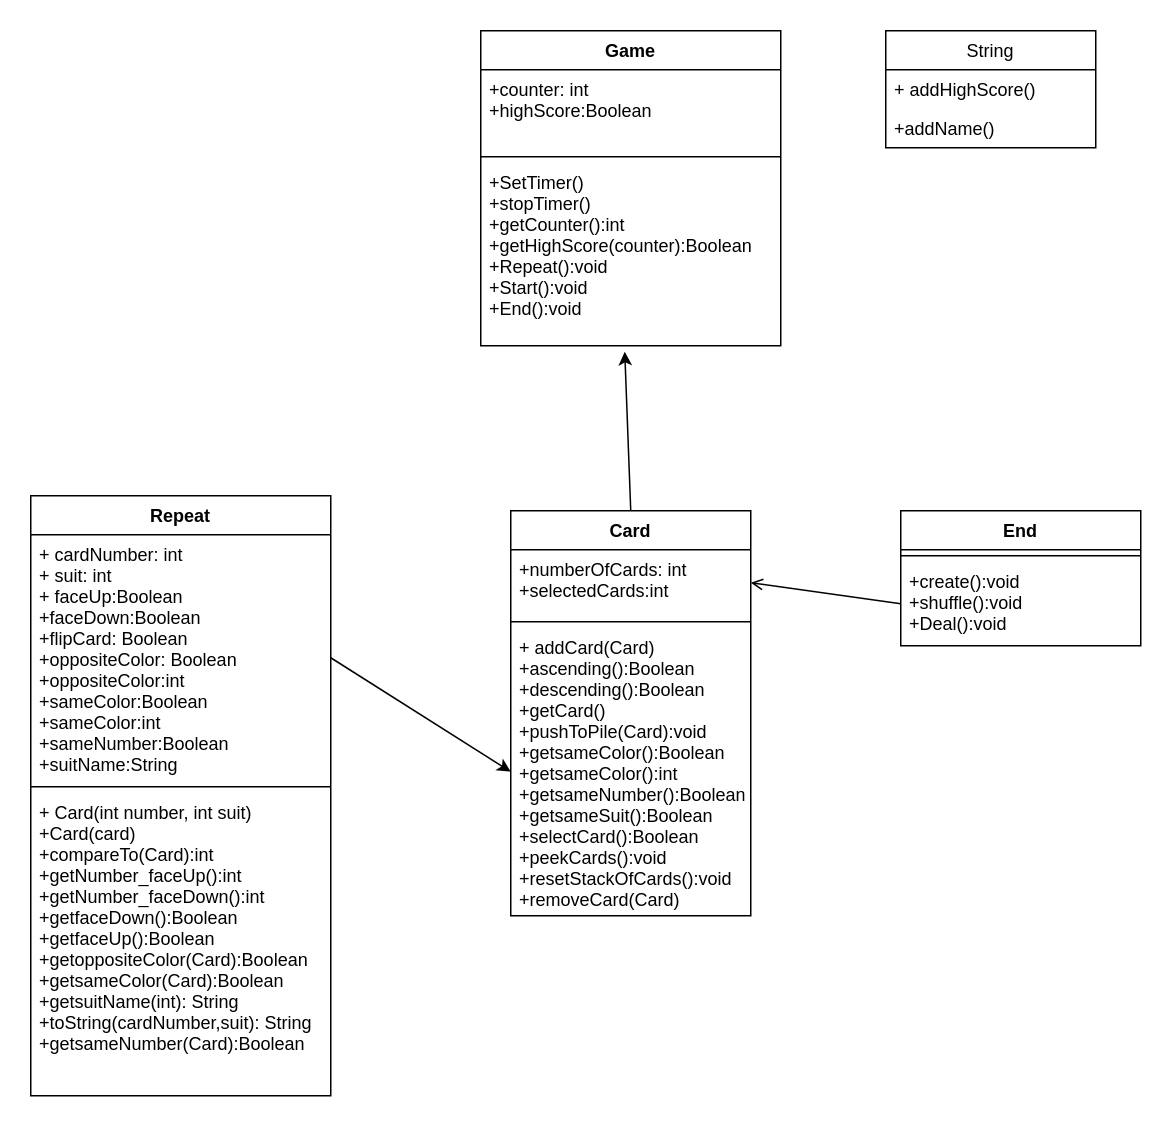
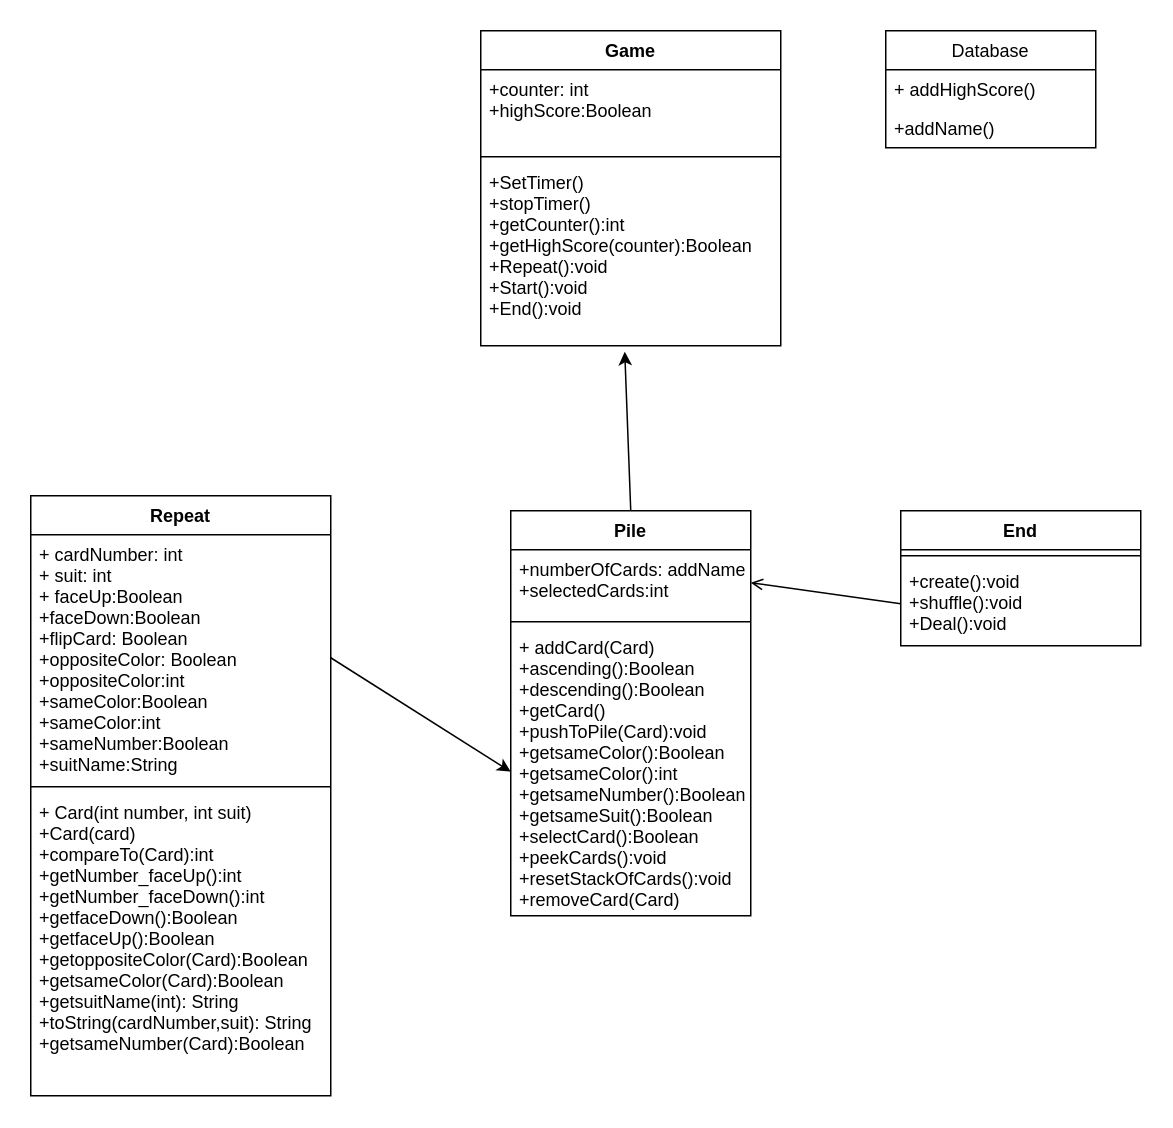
node "String": label "String" -> "Database"
node "Card": label "Card" -> "Pile"
node "+numberOfCards: int +selectedCards:int": label "+numberOfCards: int +selectedCards:int" -> "+numberOfCards: addName +selectedCards:int"
